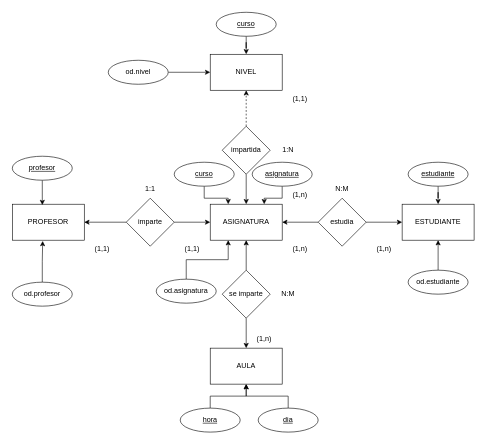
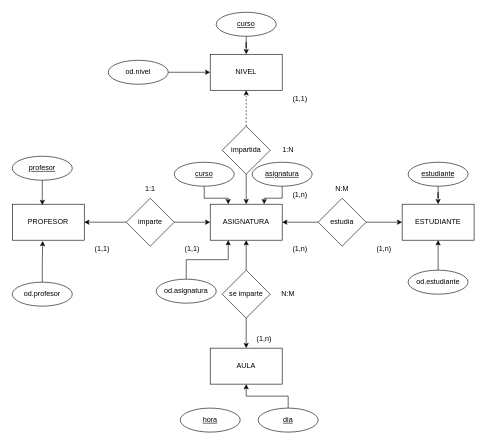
edge "hora" -> "AULA": removed
